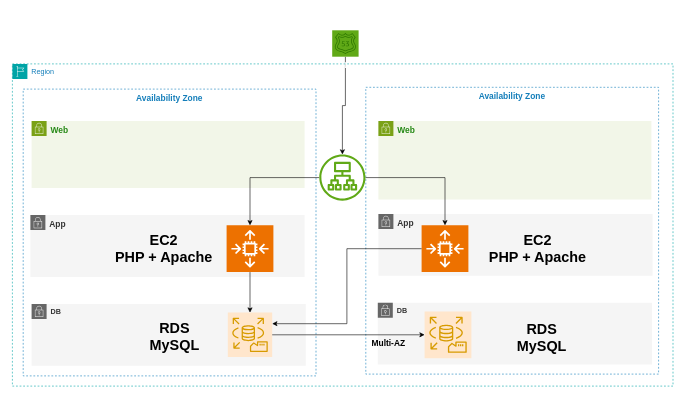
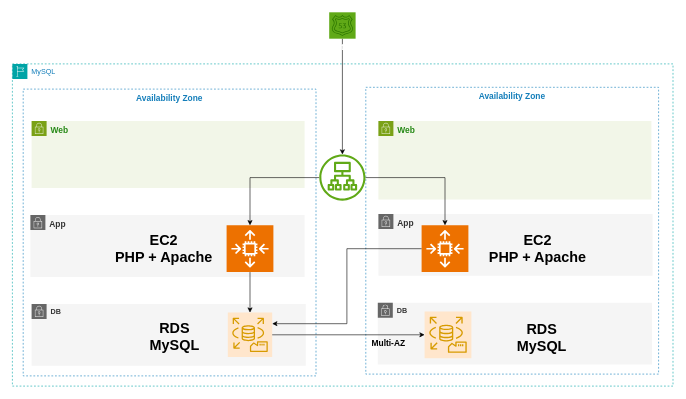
node "Route 53": moved (345, 44) -> (342, 26)
node "Region": label "Region" -> "MySQL"
